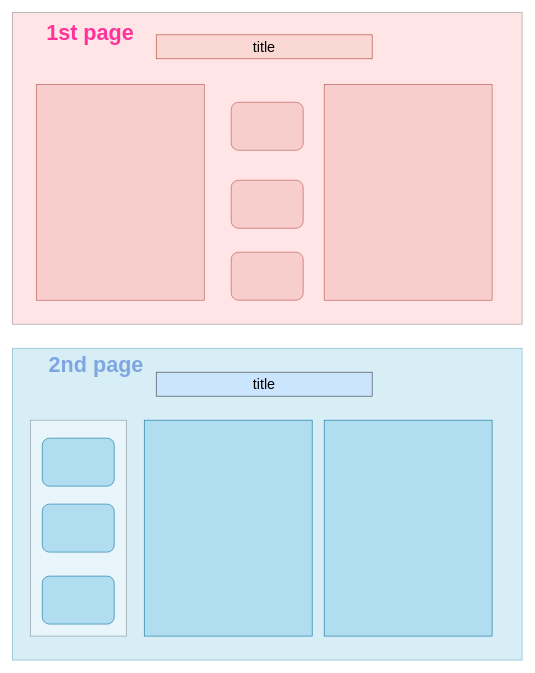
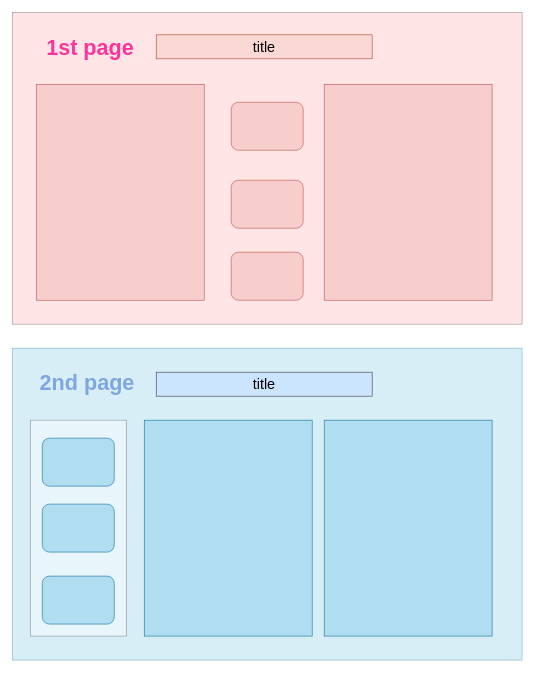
node "1st page": moved (90, 32) -> (90, 47)
node "2nd page": moved (96, 365) -> (87, 383)
